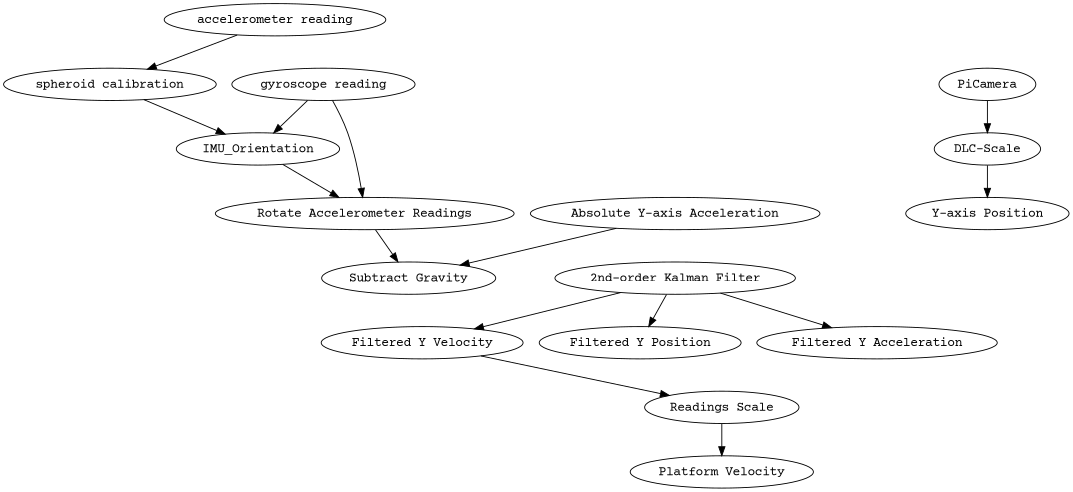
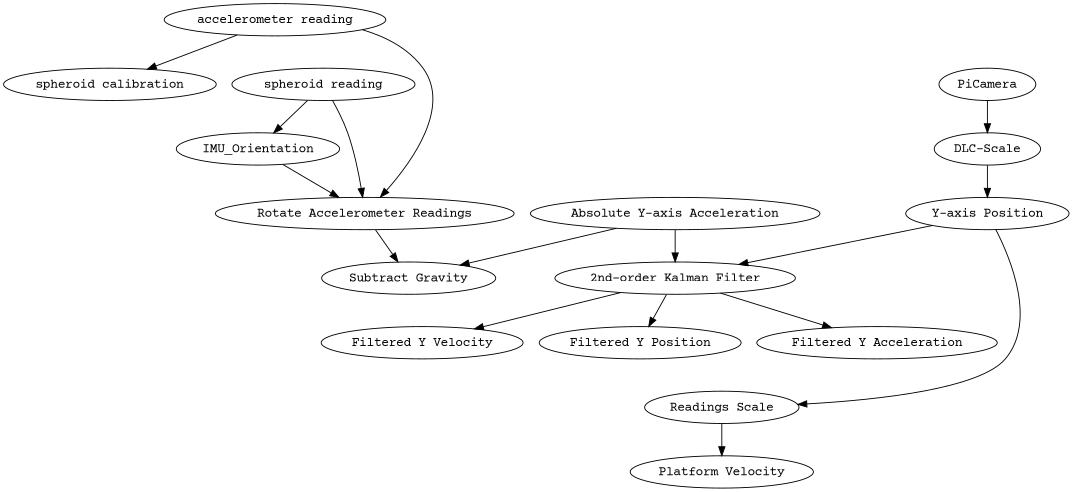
node "gyroscope reading": label "gyroscope reading" -> "spheroid reading"
edge "accelerometer reading" -> "Rotate Accelerometer Readings": added
edge "spheroid calibration" -> "IMU_Orientation": removed
edge "Absolute Y-axis Acceleration" -> "2nd-order Kalman Filter": added
edge "Y-axis Position" -> "2nd-order Kalman Filter": added
edge "Filtered Y Velocity" -> "Readings Scale": now "Y-axis Position" -> "Readings Scale"
